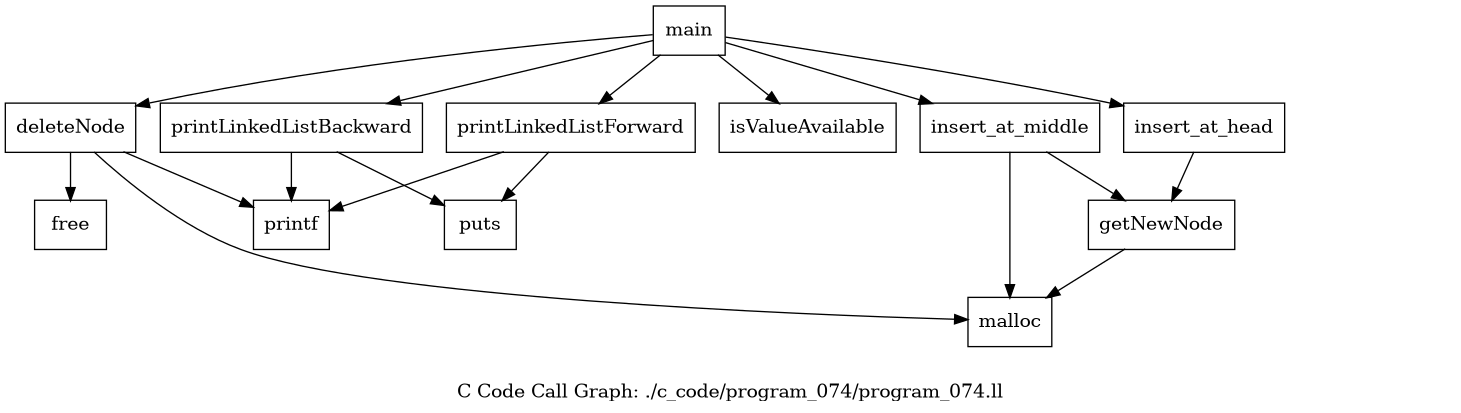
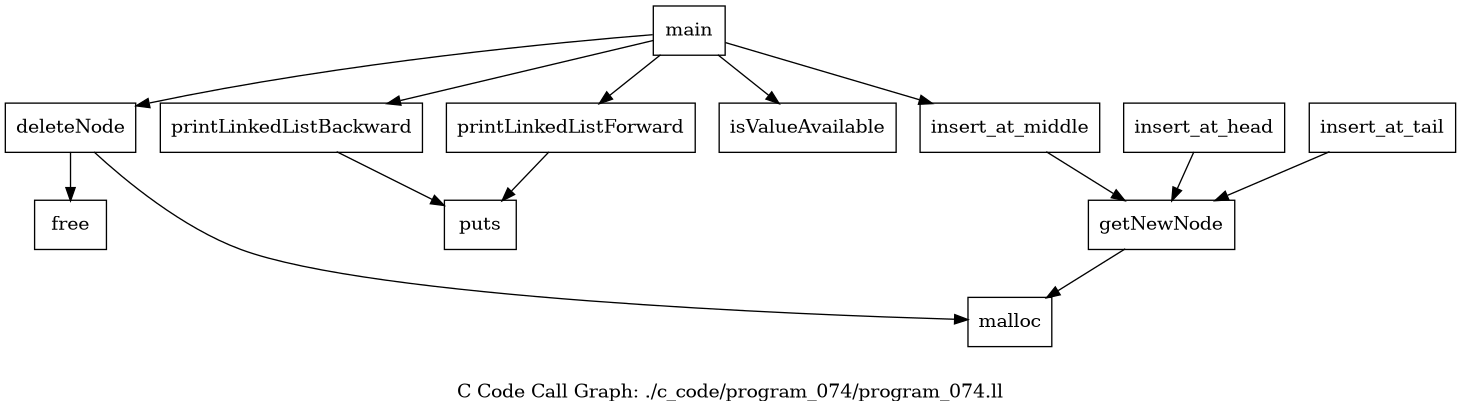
edge "main" -> "insert_at_head": removed
node "insert_at_tail": added
edge "insert_at_middle" -> "malloc": removed
node "printf": removed
